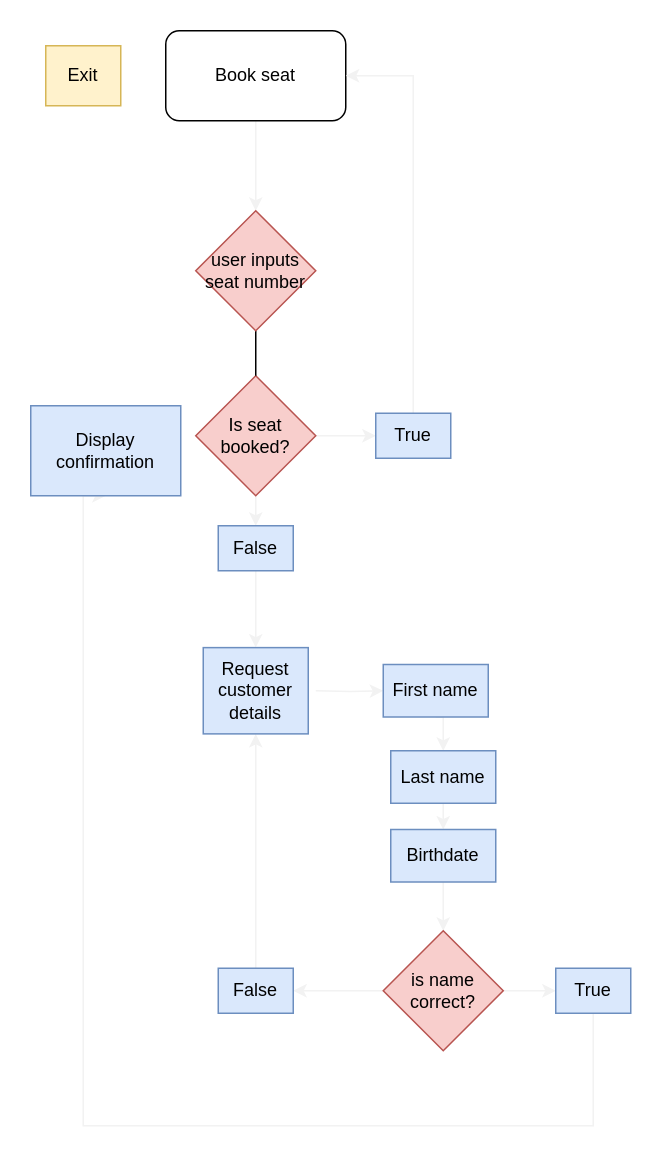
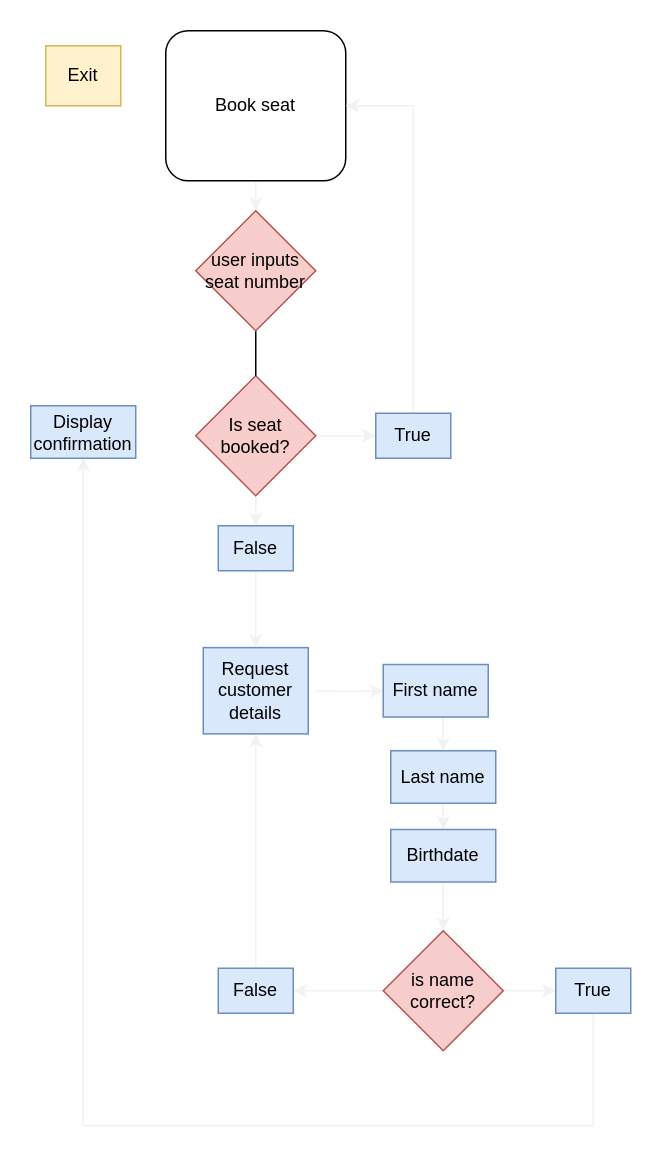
node "Book seat": size 180x90 -> 180x150
node "Display confirmation": size 150x90 -> 105x53
